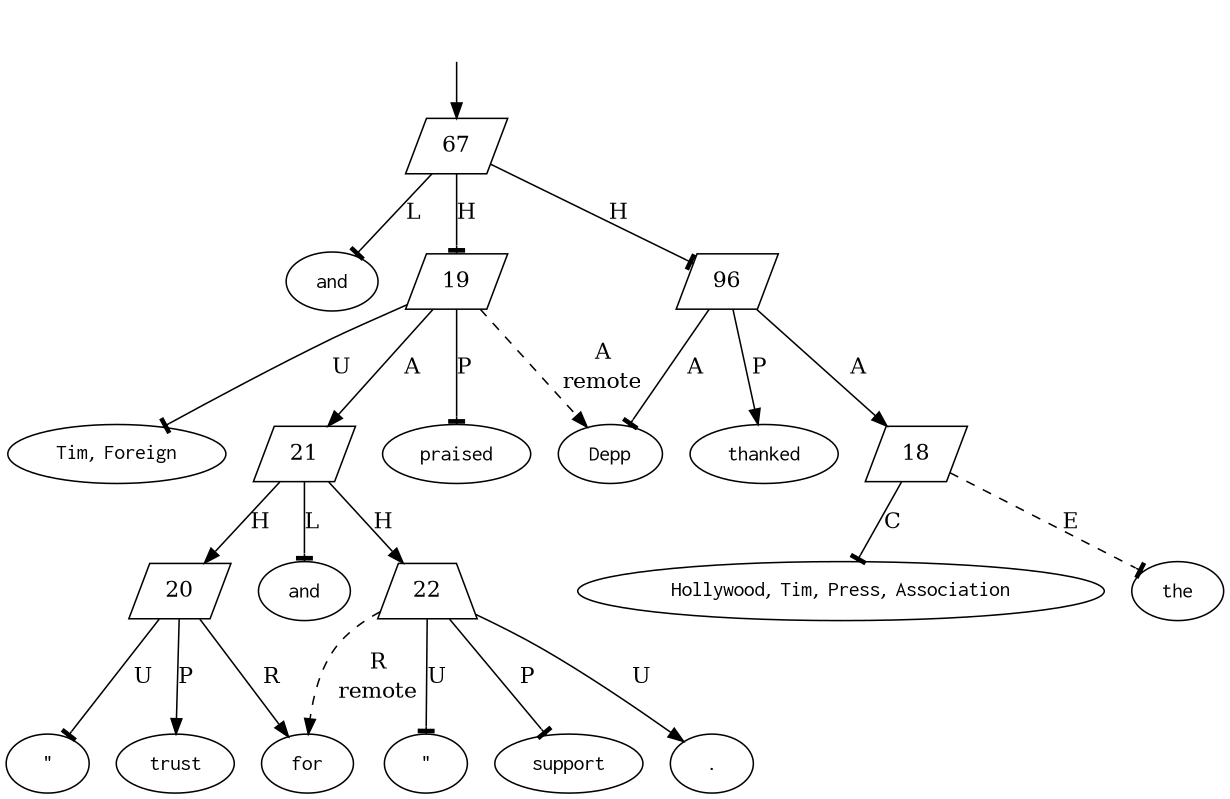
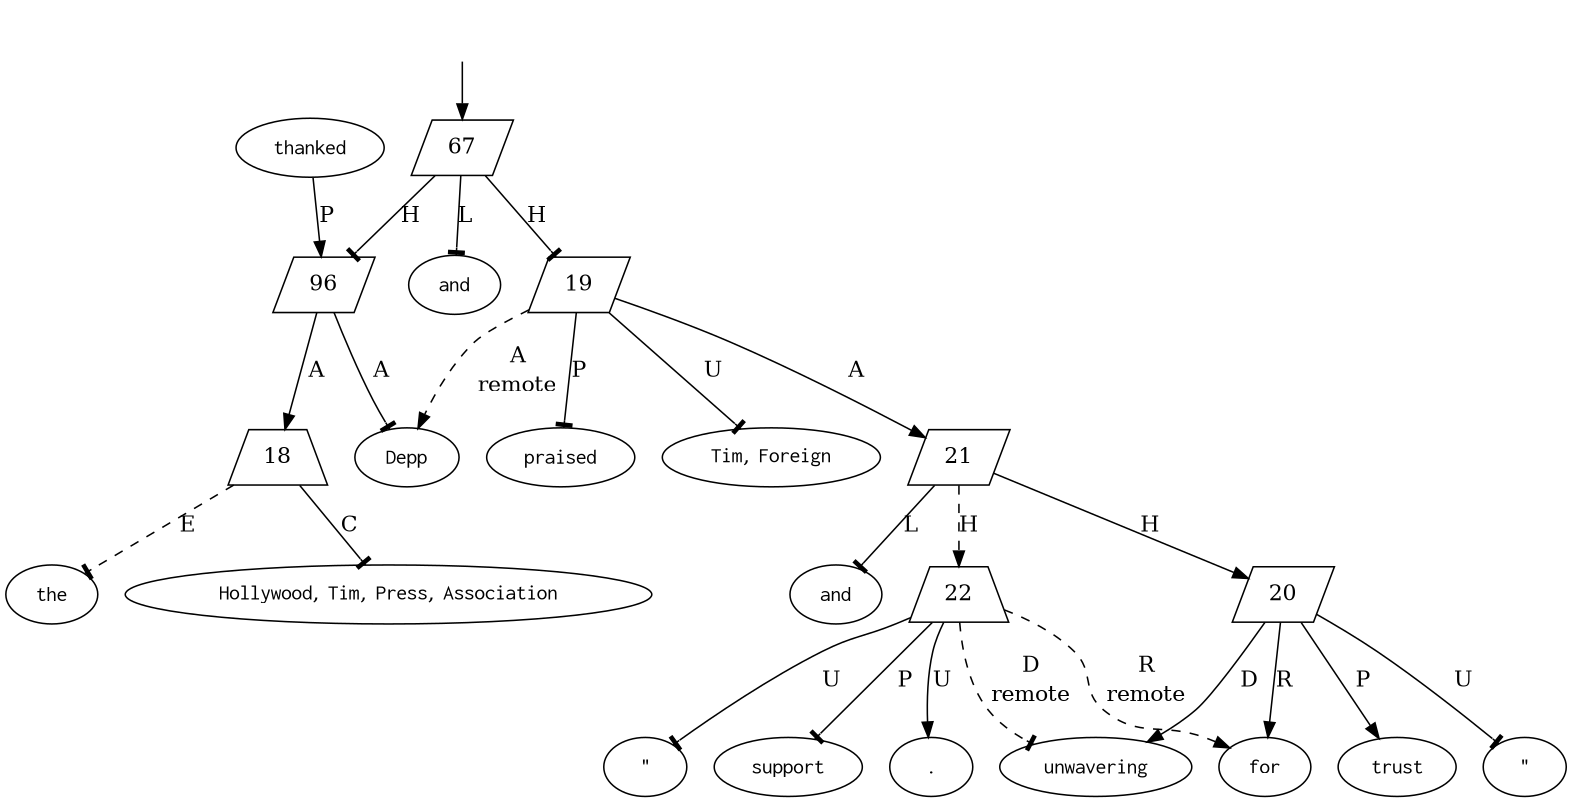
edge "96" -> "thanked": reversed
node "18": shape parallelogram -> trapezium
edge "21" -> "22": style solid -> dashed
node "unwavering": added
